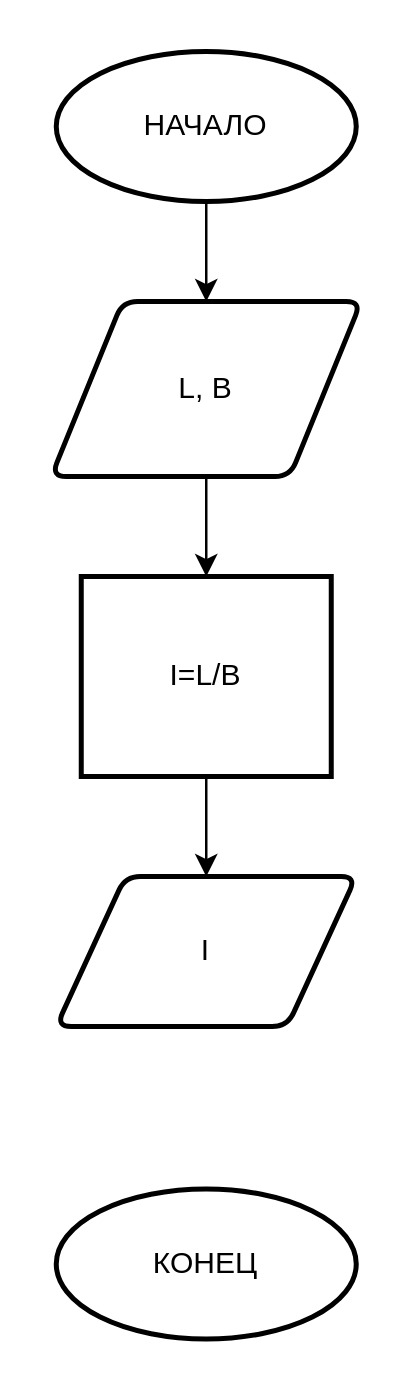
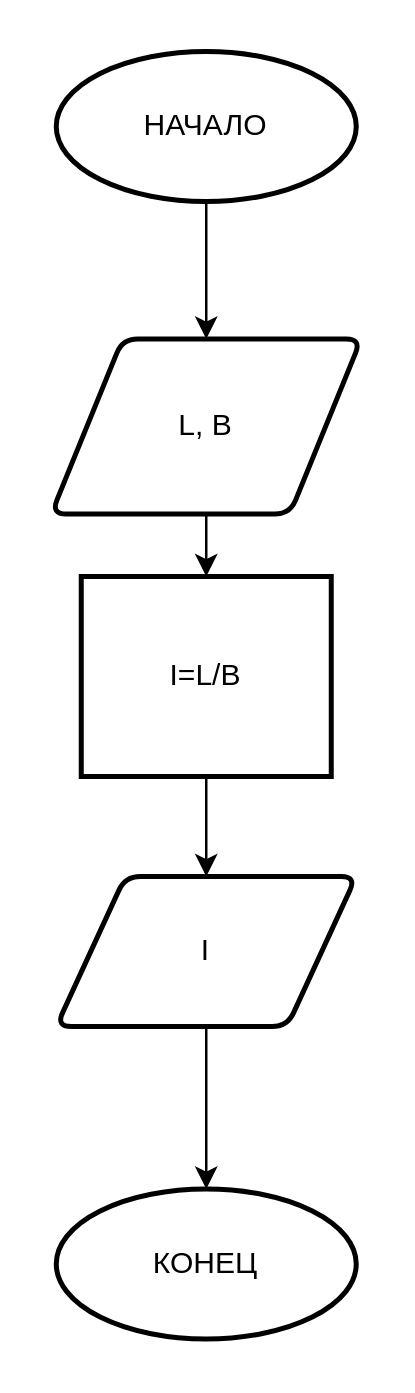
node "L, B": moved (206, 389) -> (206, 426)
edge "I" -> "КОНЕЦ": added
